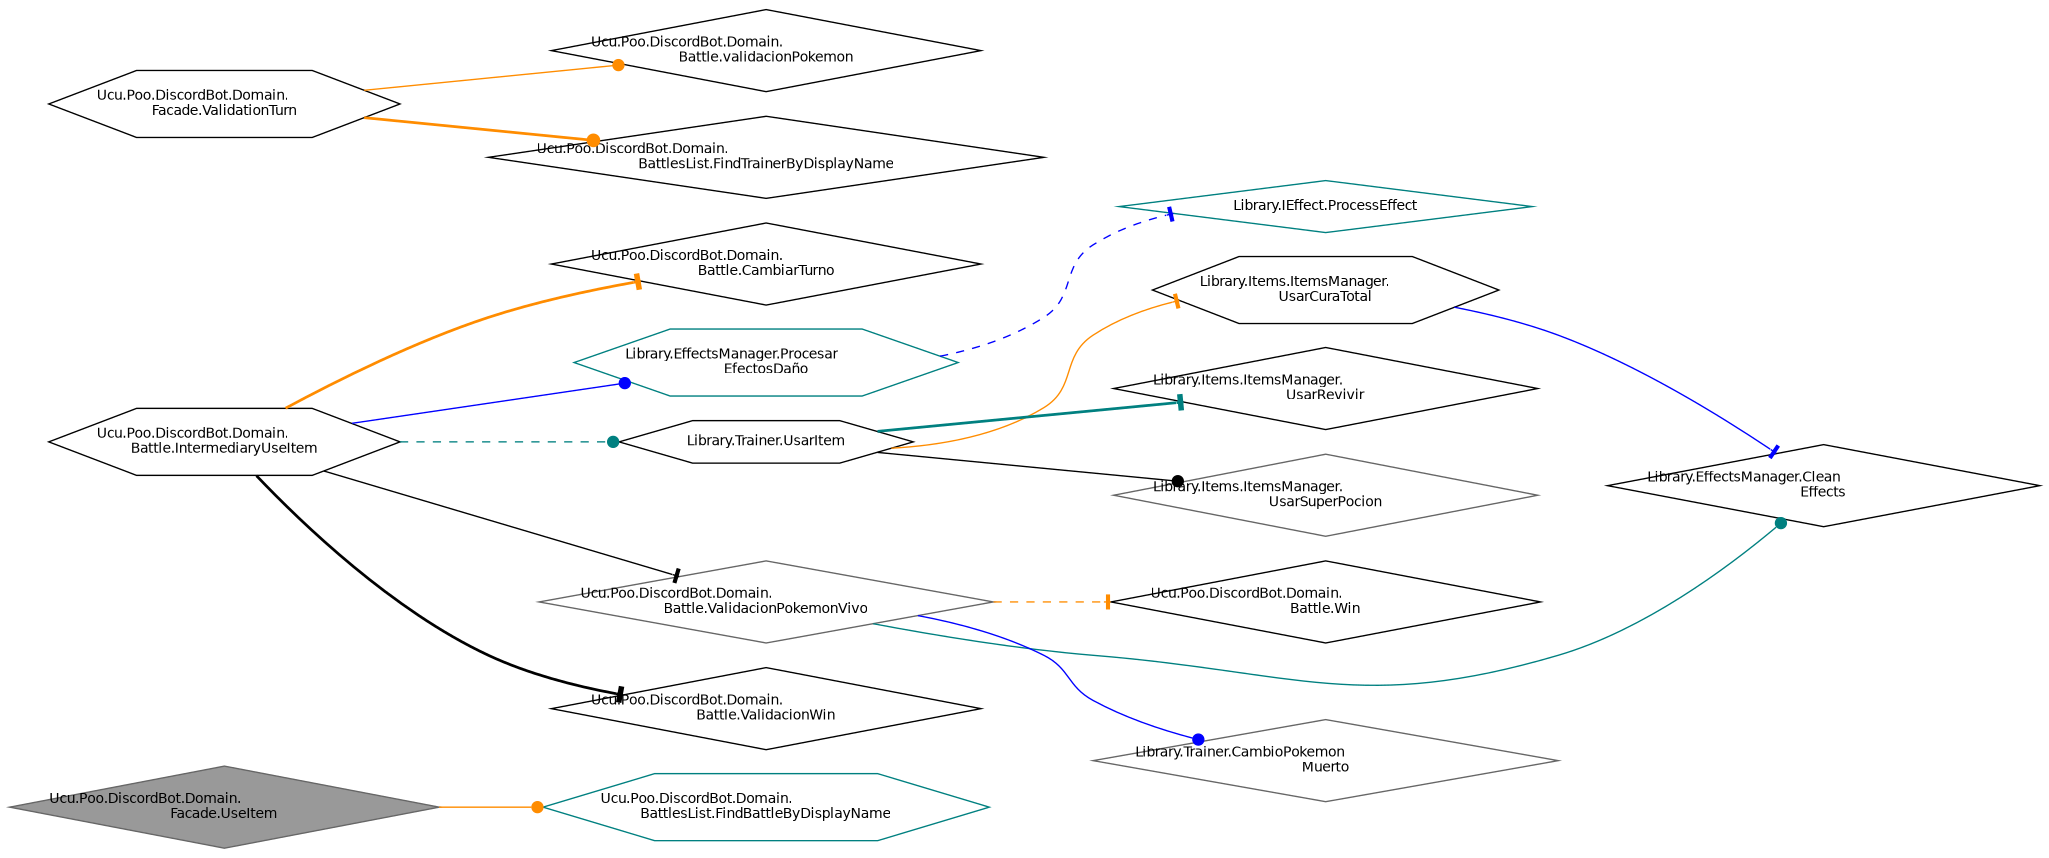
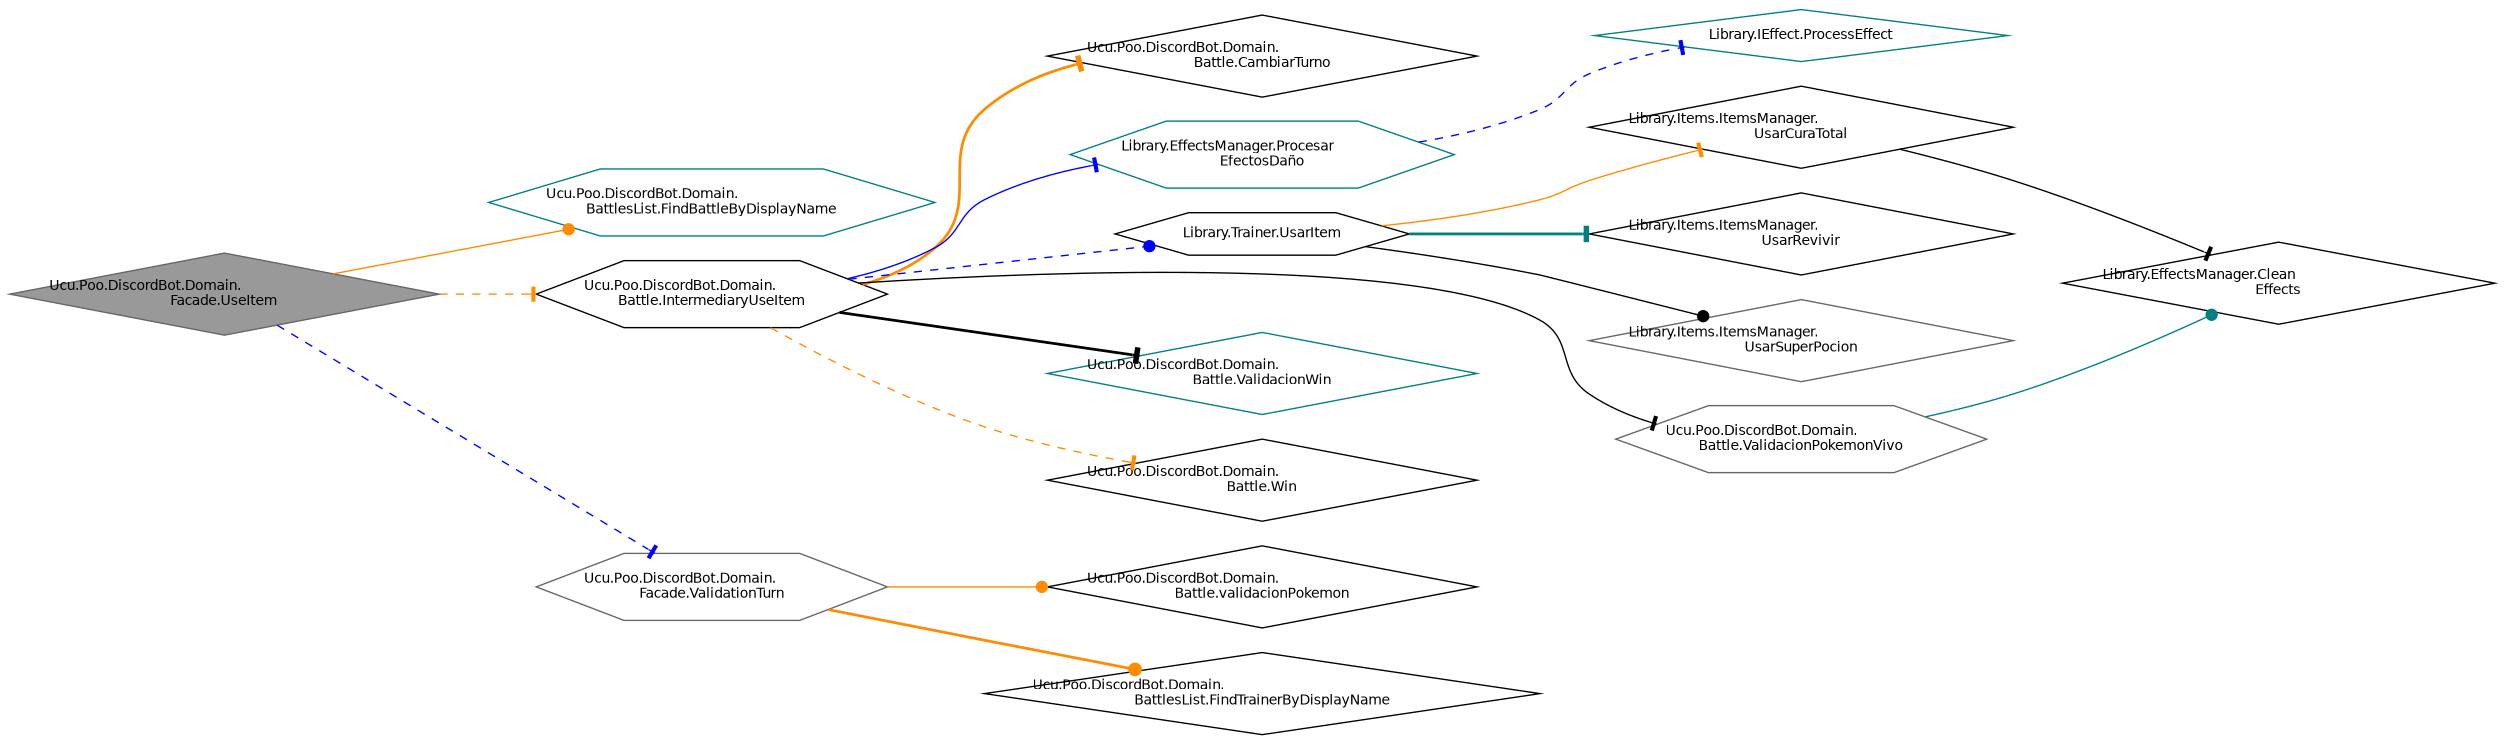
node "Ucu.Poo.DiscordBot.Domain. Facade.ValidationTurn": color black -> gray40
node "Library.Items.ItemsManager. UsarCuraTotal": shape hexagon -> diamond
edge "Ucu.Poo.DiscordBot.Domain. Facade.UseItem" -> "Ucu.Poo.DiscordBot.Domain. Battle.IntermediaryUseItem": added
edge "Library.Items.ItemsManager. UsarCuraTotal" -> "Library.EffectsManager.Clean Effects": color blue -> black
edge "Ucu.Poo.DiscordBot.Domain. Battle.IntermediaryUseItem" -> "Library.EffectsManager.Procesar EfectosDaño": arrowhead dot -> tee
edge "Ucu.Poo.DiscordBot.Domain. Facade.UseItem" -> "Ucu.Poo.DiscordBot.Domain. Facade.ValidationTurn": added
edge "Ucu.Poo.DiscordBot.Domain. Battle.IntermediaryUseItem" -> "Library.Trainer.UsarItem": color teal -> blue
node "Ucu.Poo.DiscordBot.Domain. Battle.ValidacionPokemonVivo": shape diamond -> hexagon
edge "Ucu.Poo.DiscordBot.Domain. Battle.ValidacionPokemonVivo" -> "Ucu.Poo.DiscordBot.Domain. Battle.Win": now "Ucu.Poo.DiscordBot.Domain. Battle.IntermediaryUseItem" -> "Ucu.Poo.DiscordBot.Domain. Battle.Win"
node "Ucu.Poo.DiscordBot.Domain. Battle.ValidacionWin": color black -> teal
node "Library.Trainer.CambioPokemon Muerto": removed
